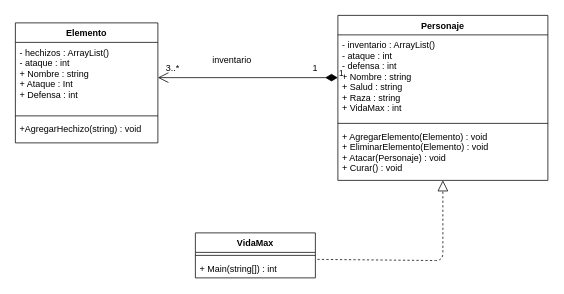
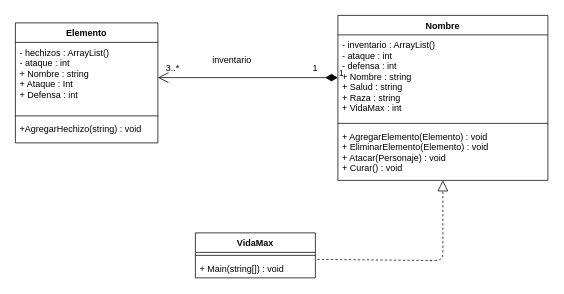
node "Personaje": label "Personaje" -> "Nombre"
node "+ Main(string[]) : int": label "+ Main(string[]) : int" -> "+ Main(string[]) : void"
